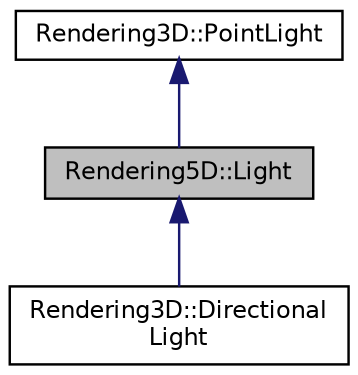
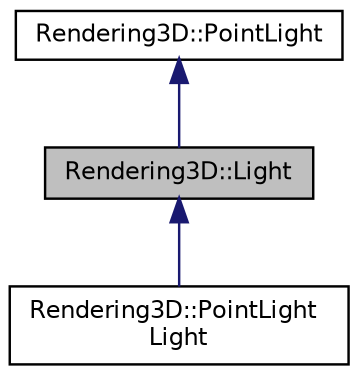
node "Rendering5D::Light": label "Rendering5D::Light" -> "Rendering3D::Light"
node "Rendering3D::Directional Light": label "Rendering3D::Directional Light" -> "Rendering3D::PointLight Light"
